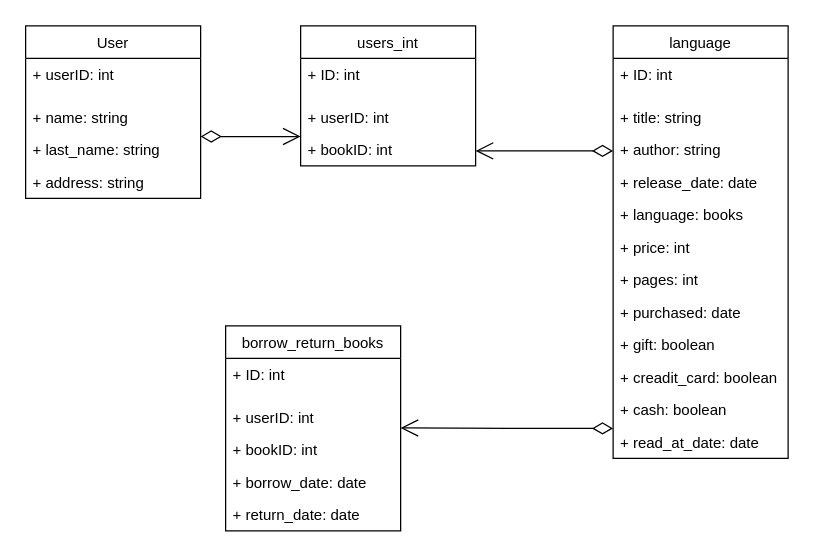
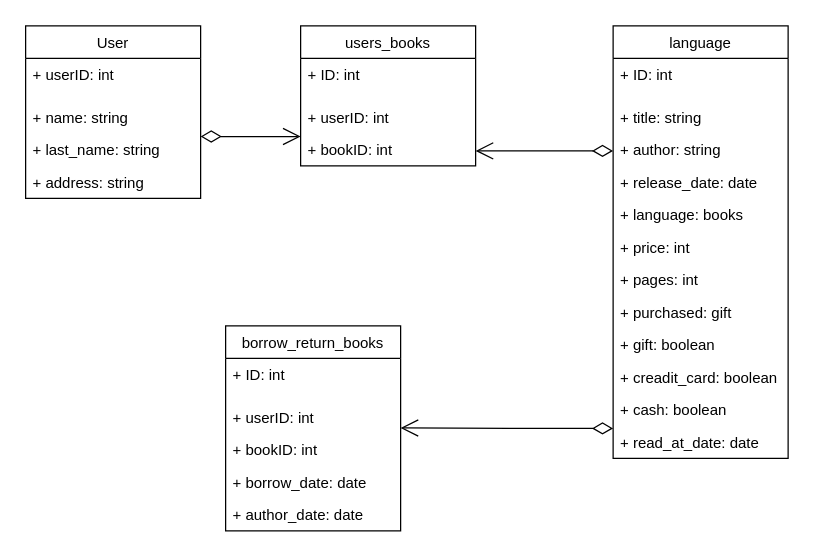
node "users_int": label "users_int" -> "users_books"
node "+ purchased: date": label "+ purchased: date" -> "+ purchased: gift"
node "+ return_date: date": label "+ return_date: date" -> "+ author_date: date"
